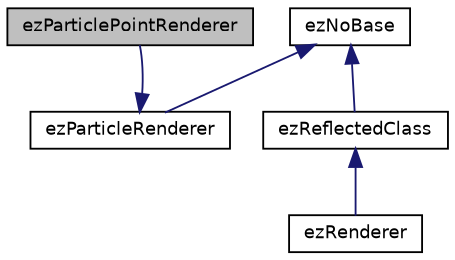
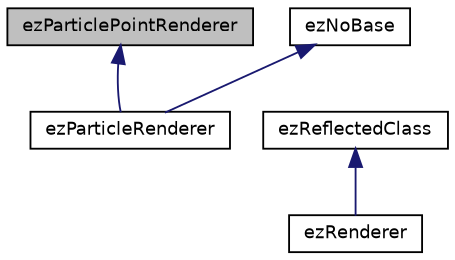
edge "ezParticlePointRenderer" -> "ezParticleRenderer": reversed
edge "ezReflectedClass" -> "ezNoBase": removed
